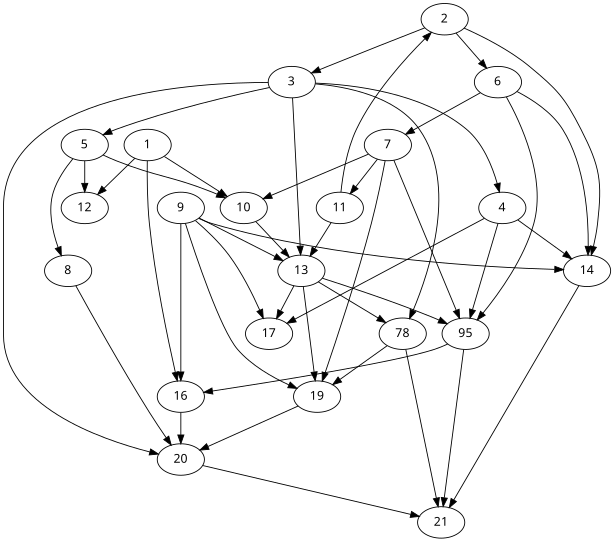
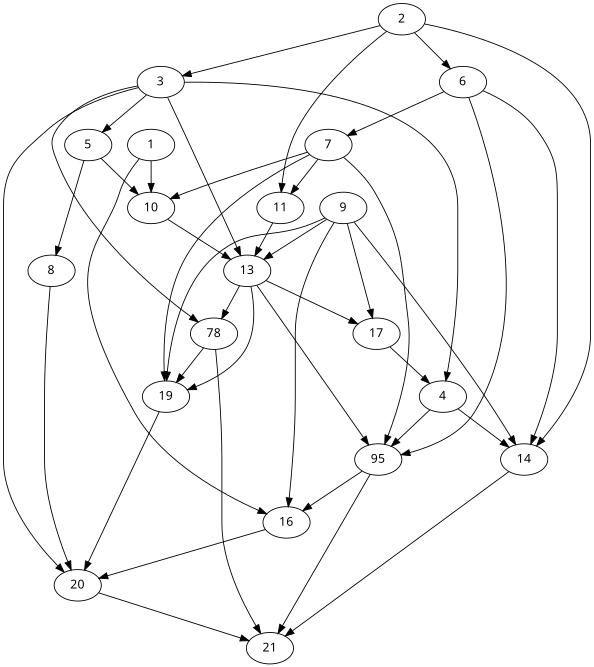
edge "11" -> "2": reversed
node "12": removed
edge "4" -> "17": reversed
